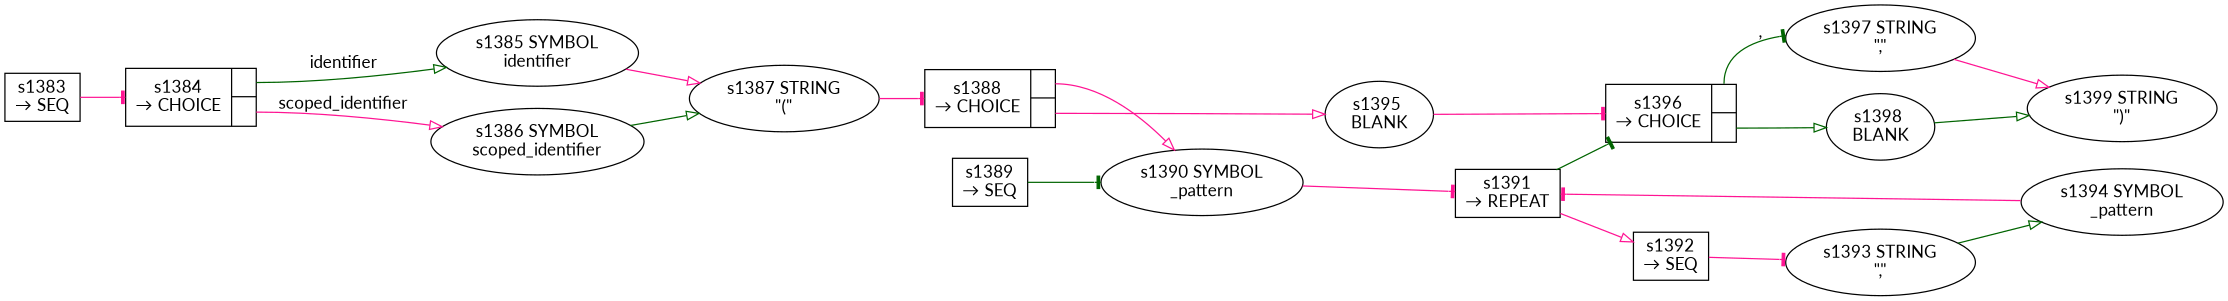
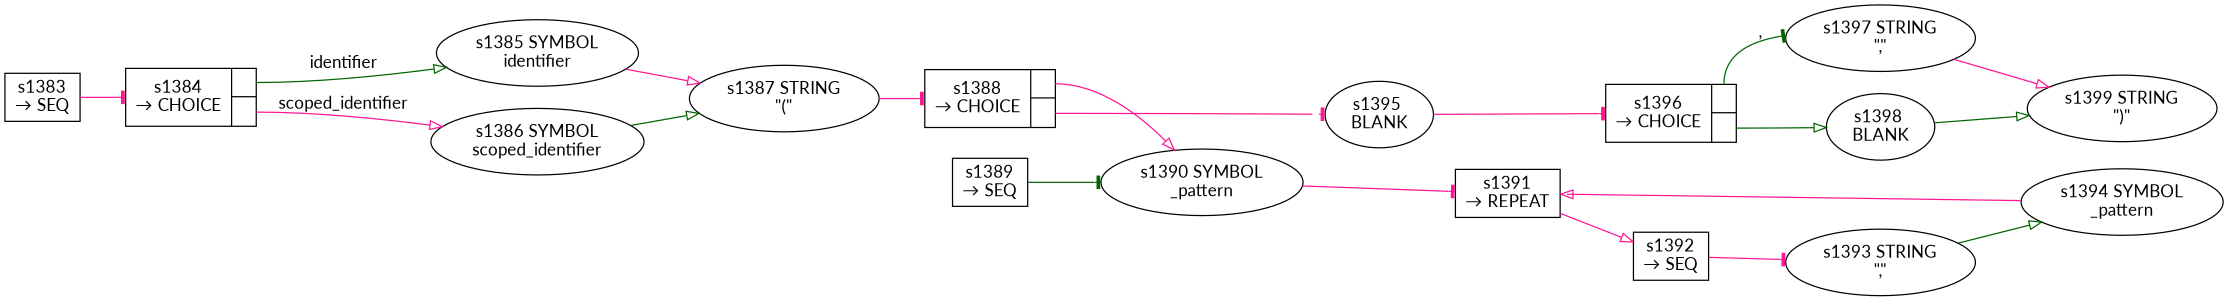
edge "s1388" -> "s1395 BLANK": arrowhead onormal -> tee
edge "s1391 → REPEAT" -> "s1396": removed
edge "s1394 SYMBOL _pattern" -> "s1391 → REPEAT": arrowhead tee -> onormal
